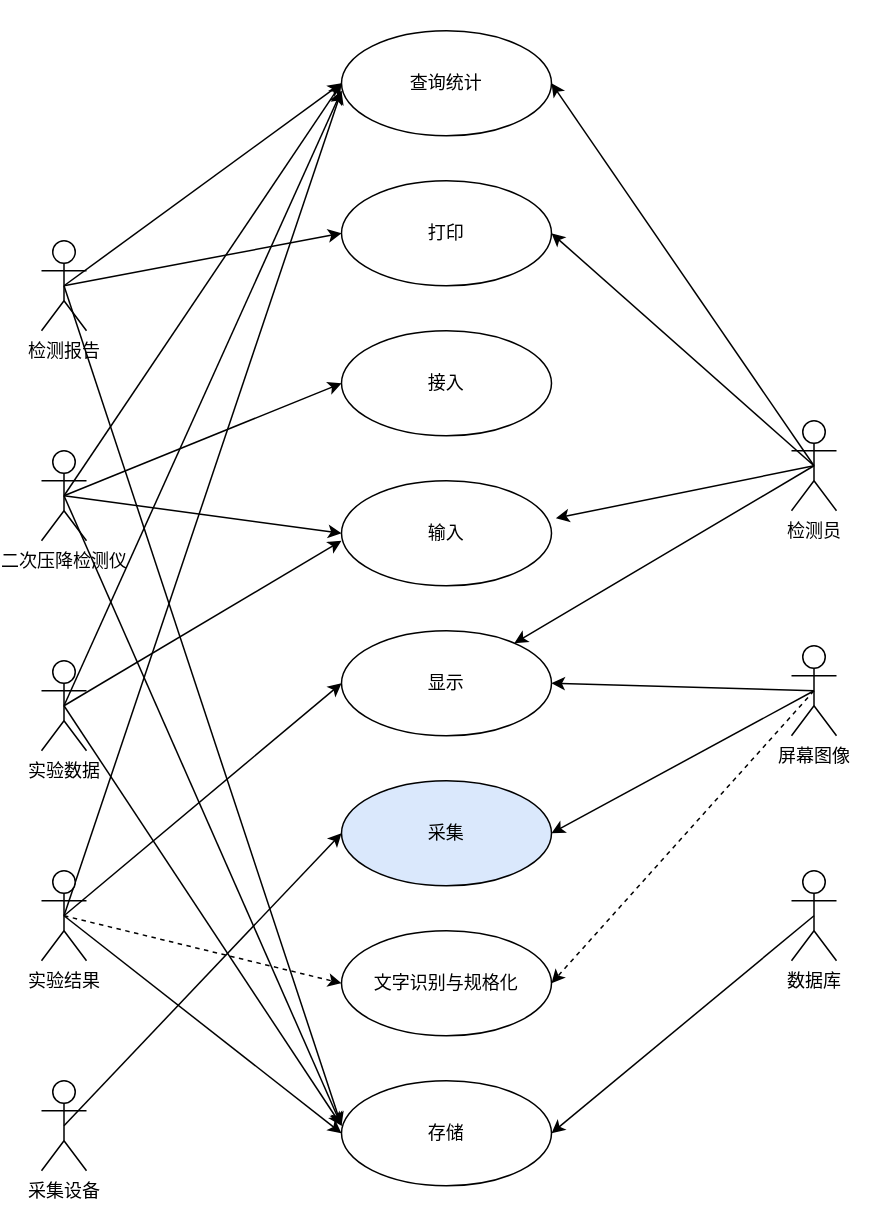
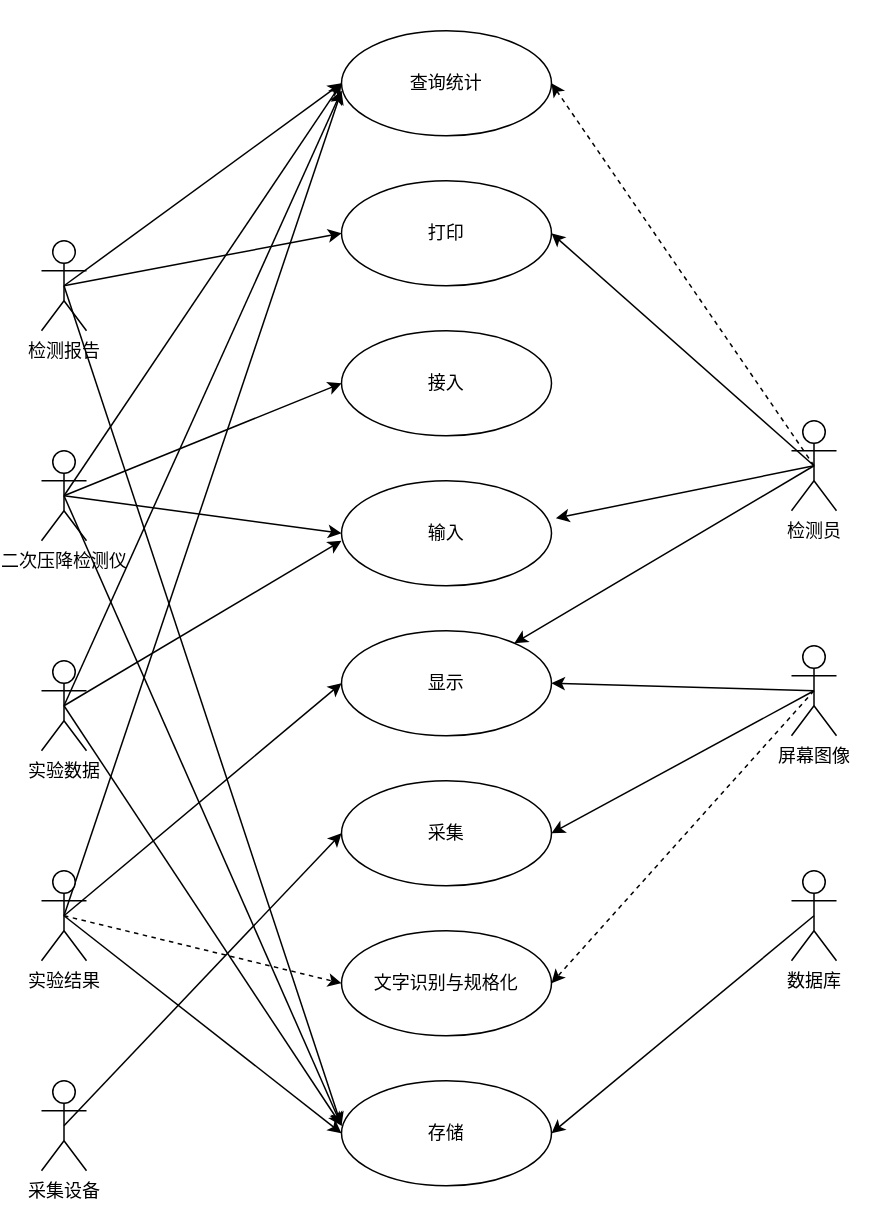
edge "检测员" -> "查询统计": style solid -> dashed
node "采集": fillcolor #dae8fc -> #ffffff
